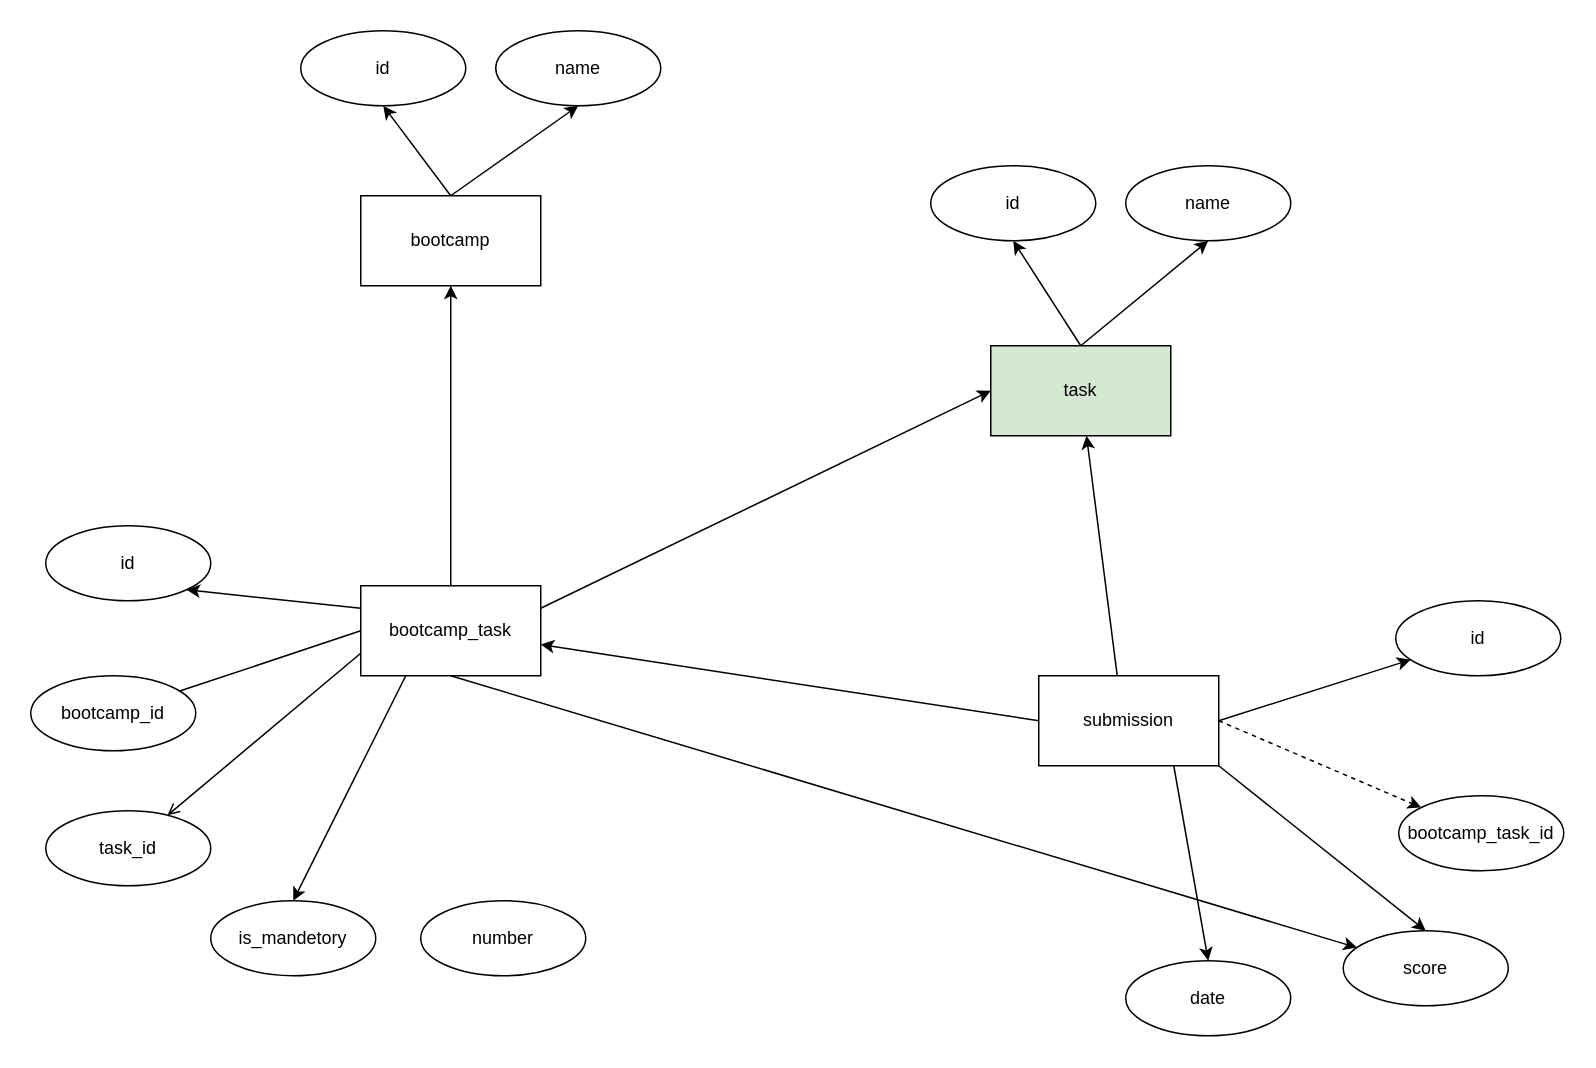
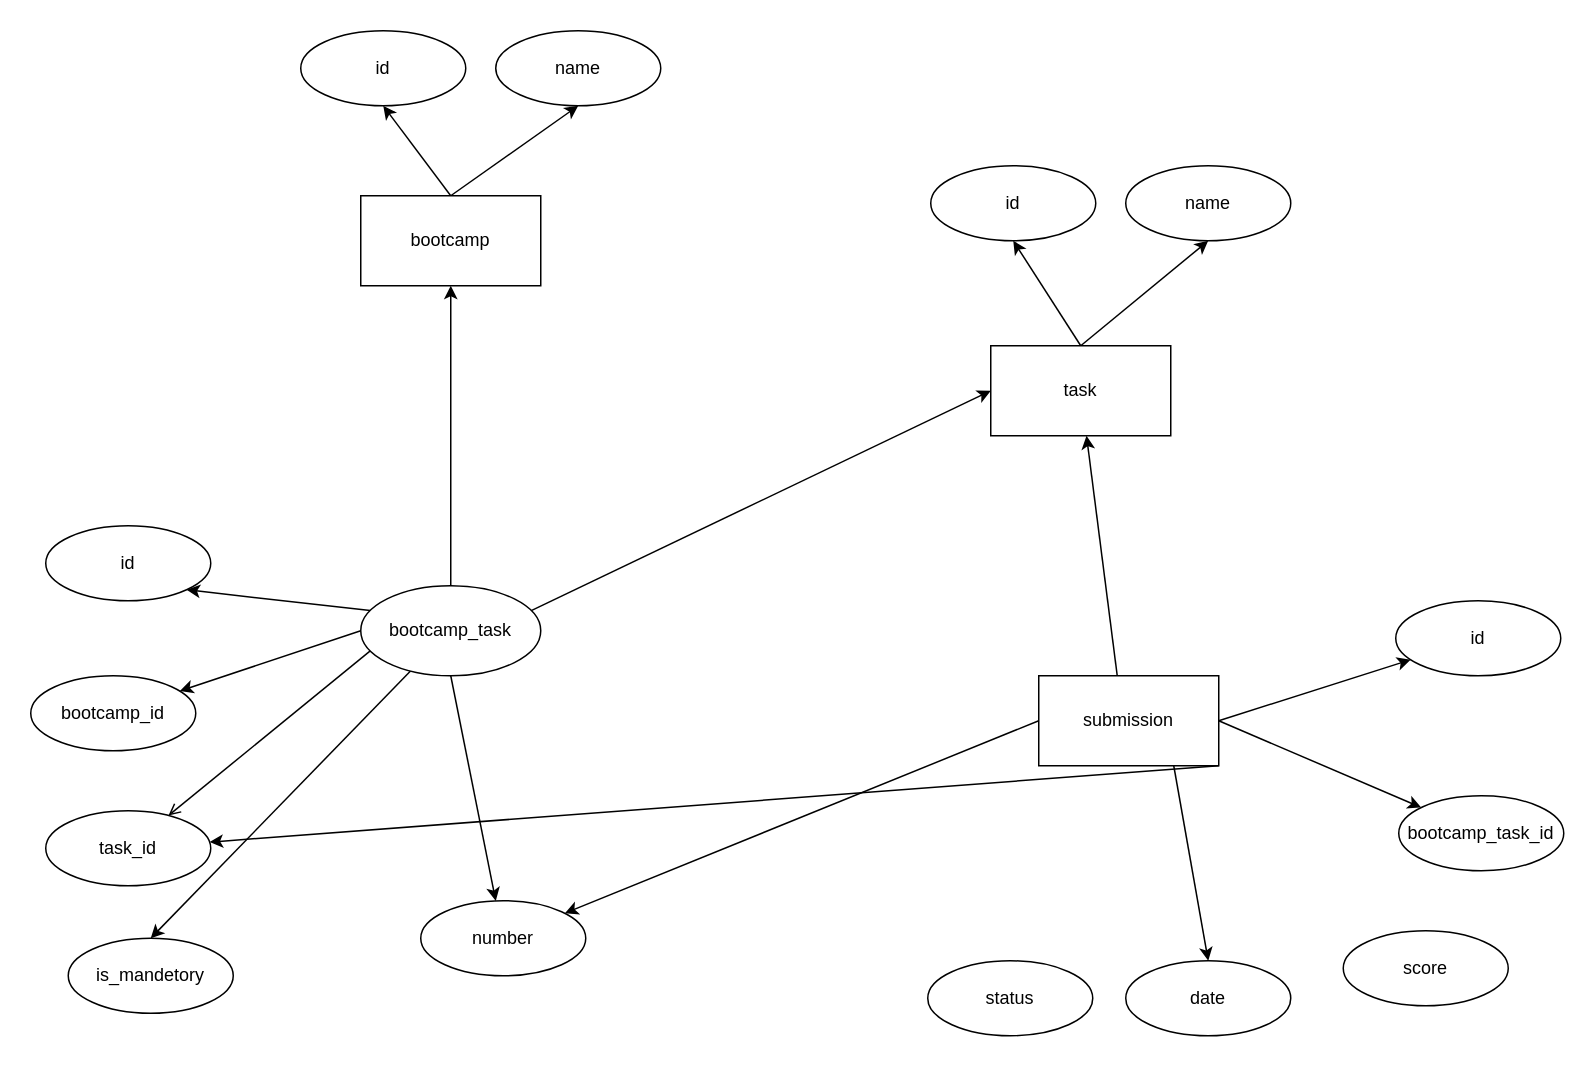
node "task": fillcolor #d5e8d4 -> #ffffff
node "bootcamp_task": shape rectangle -> ellipse
edge "submission" -> "bootcamp_task": now "submission" -> "number"
edge "bootcamp_task" -- "bootcamp_id": arrowhead none -> classic
edge "submission" -> "bootcamp_task_id": style dashed -> solid
edge "submission" -> "score": now "submission" -> "task_id"
edge "bootcamp_task" -> "score": now "bootcamp_task" -> "number"
node "is_mandetory": moved (293, 938) -> (151, 976)
node "status": added
